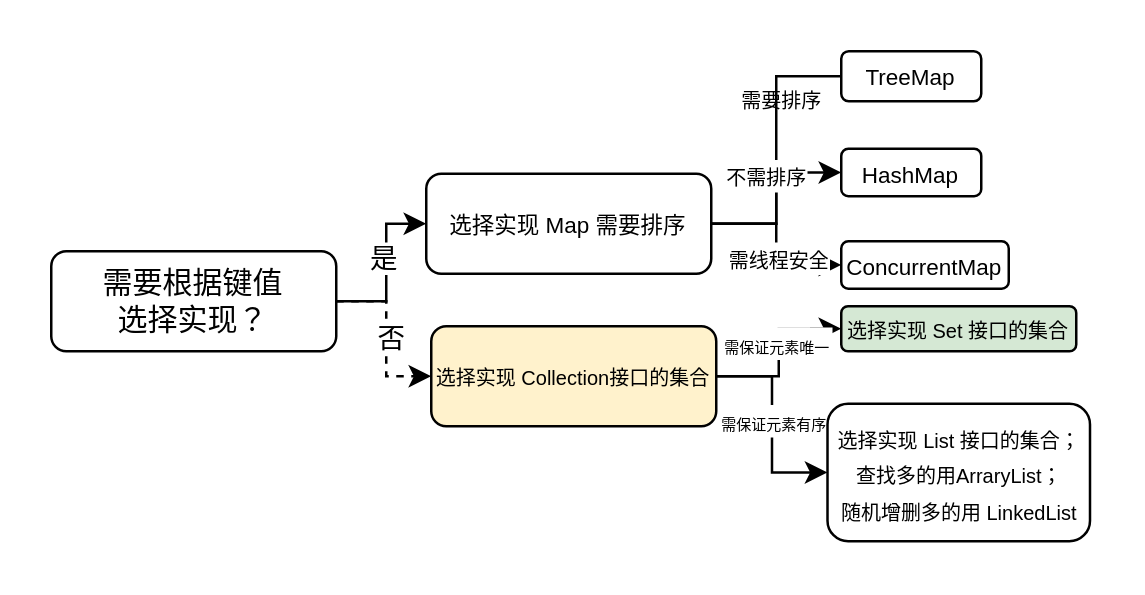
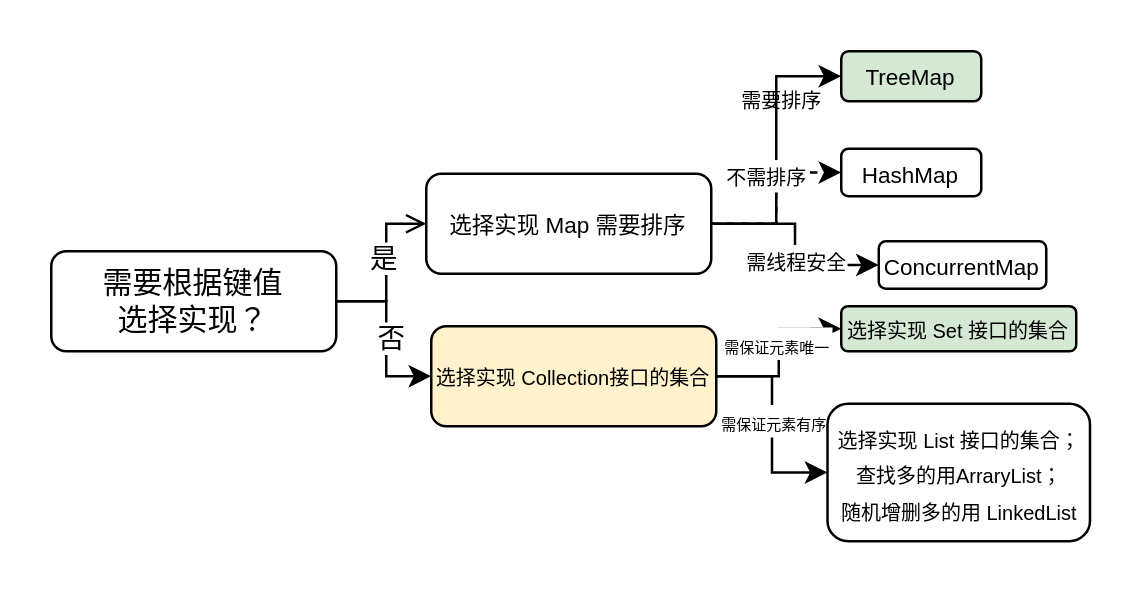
edge "TreeMap" -- "选择实现 Map 需要排序": arrowhead none -> classic
node "TreeMap": fillcolor #ffffff -> #d5e8d4
edge "选择实现 Map 需要排序" -> "HashMap": style solid -> dashed
edge "需要根据键值选择实现？" -> "选择实现 Map 需要排序": arrowhead classic -> open
node "ConcurrentMap": moved (925, 265) -> (963, 265)
edge "需要根据键值选择实现？" -> "选择实现 Collection接口的集合": style dashed -> solid
